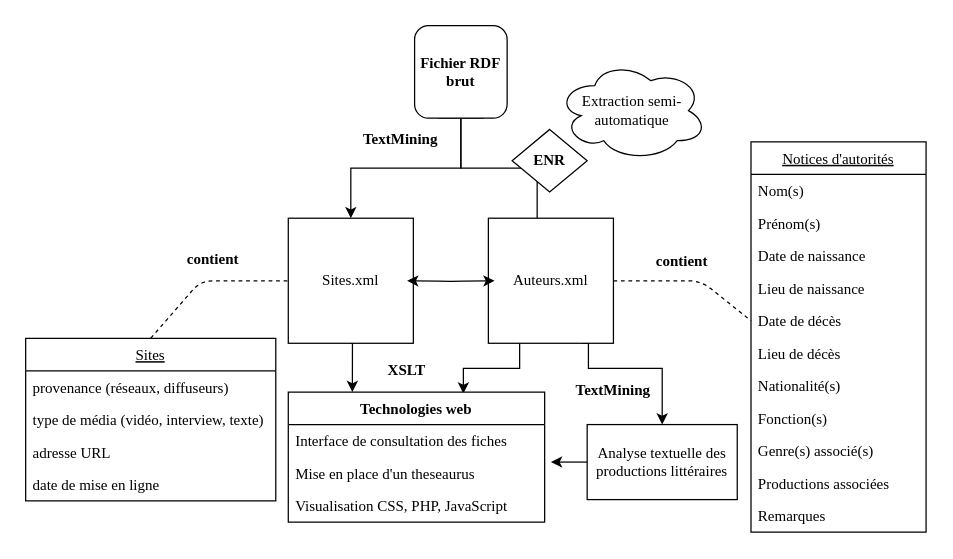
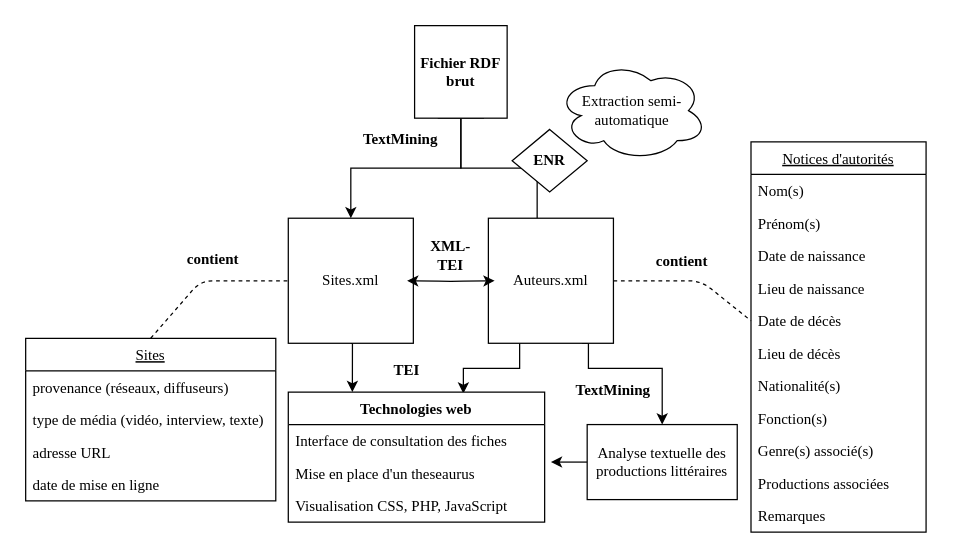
node "Fichier RDF brut": shape rounded rectangle -> rectangle
node "XML-TEI": added
node "XSLT": label "XSLT" -> "TEI"
